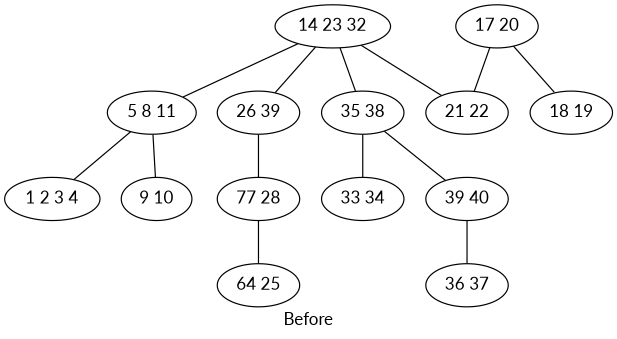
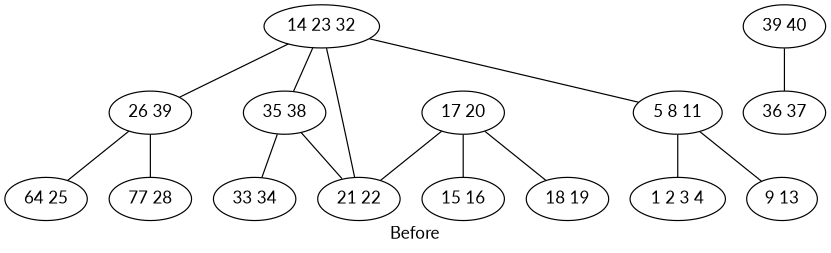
edge "35 38" -- "39 40": now "35 38" -- "21 22"
node "9 10": label "9 10" -> "9 13"
node "15 16": added
edge "77 28" -- "64 25": now "26 39" -- "64 25"
